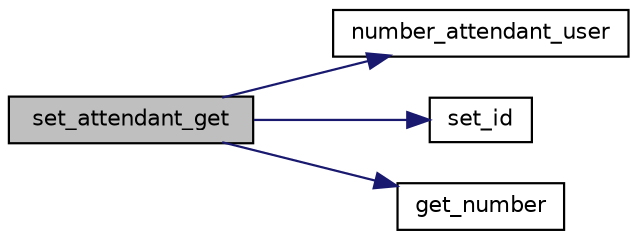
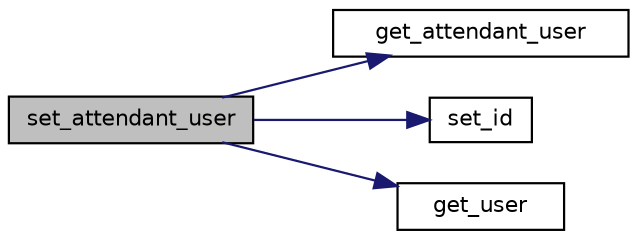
node "number_attendant_user": label "number_attendant_user" -> "get_attendant_user"
node "set_attendant_get": label "set_attendant_get" -> "set_attendant_user"
node "get_number": label "get_number" -> "get_user"
